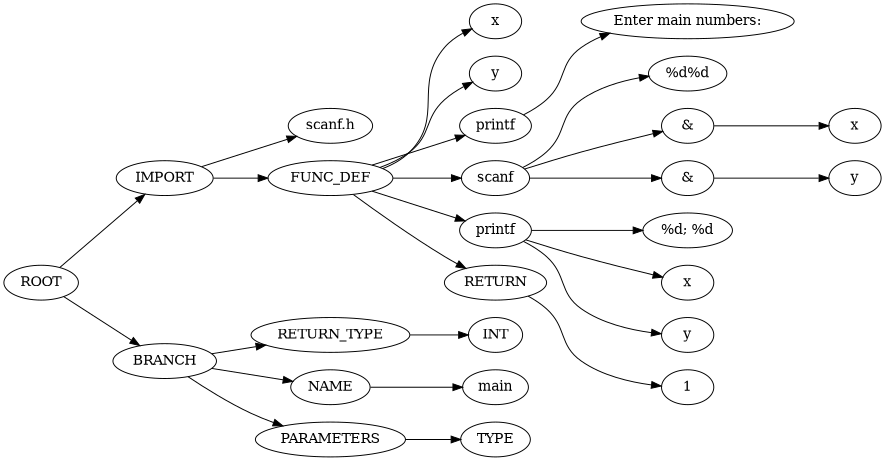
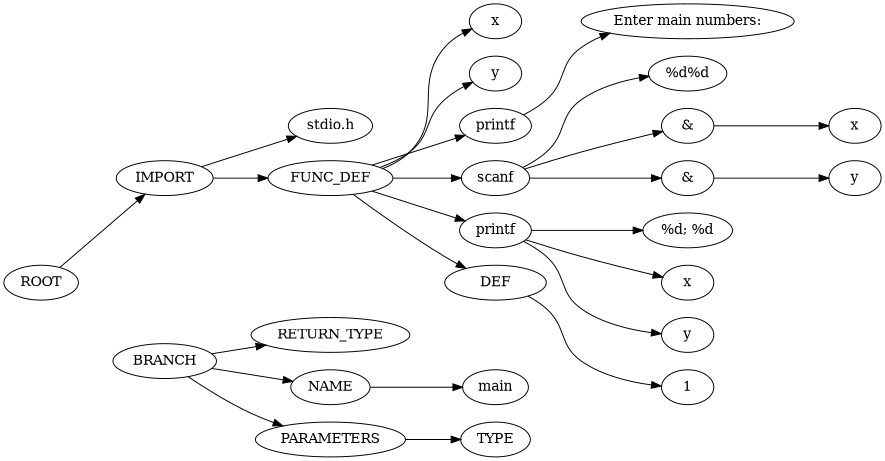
node "scanf.h": label "scanf.h" -> "stdio.h"
node "RETURN": label "RETURN" -> "DEF"
edge "ROOT" -> "BRANCH": removed
node "INT": removed
